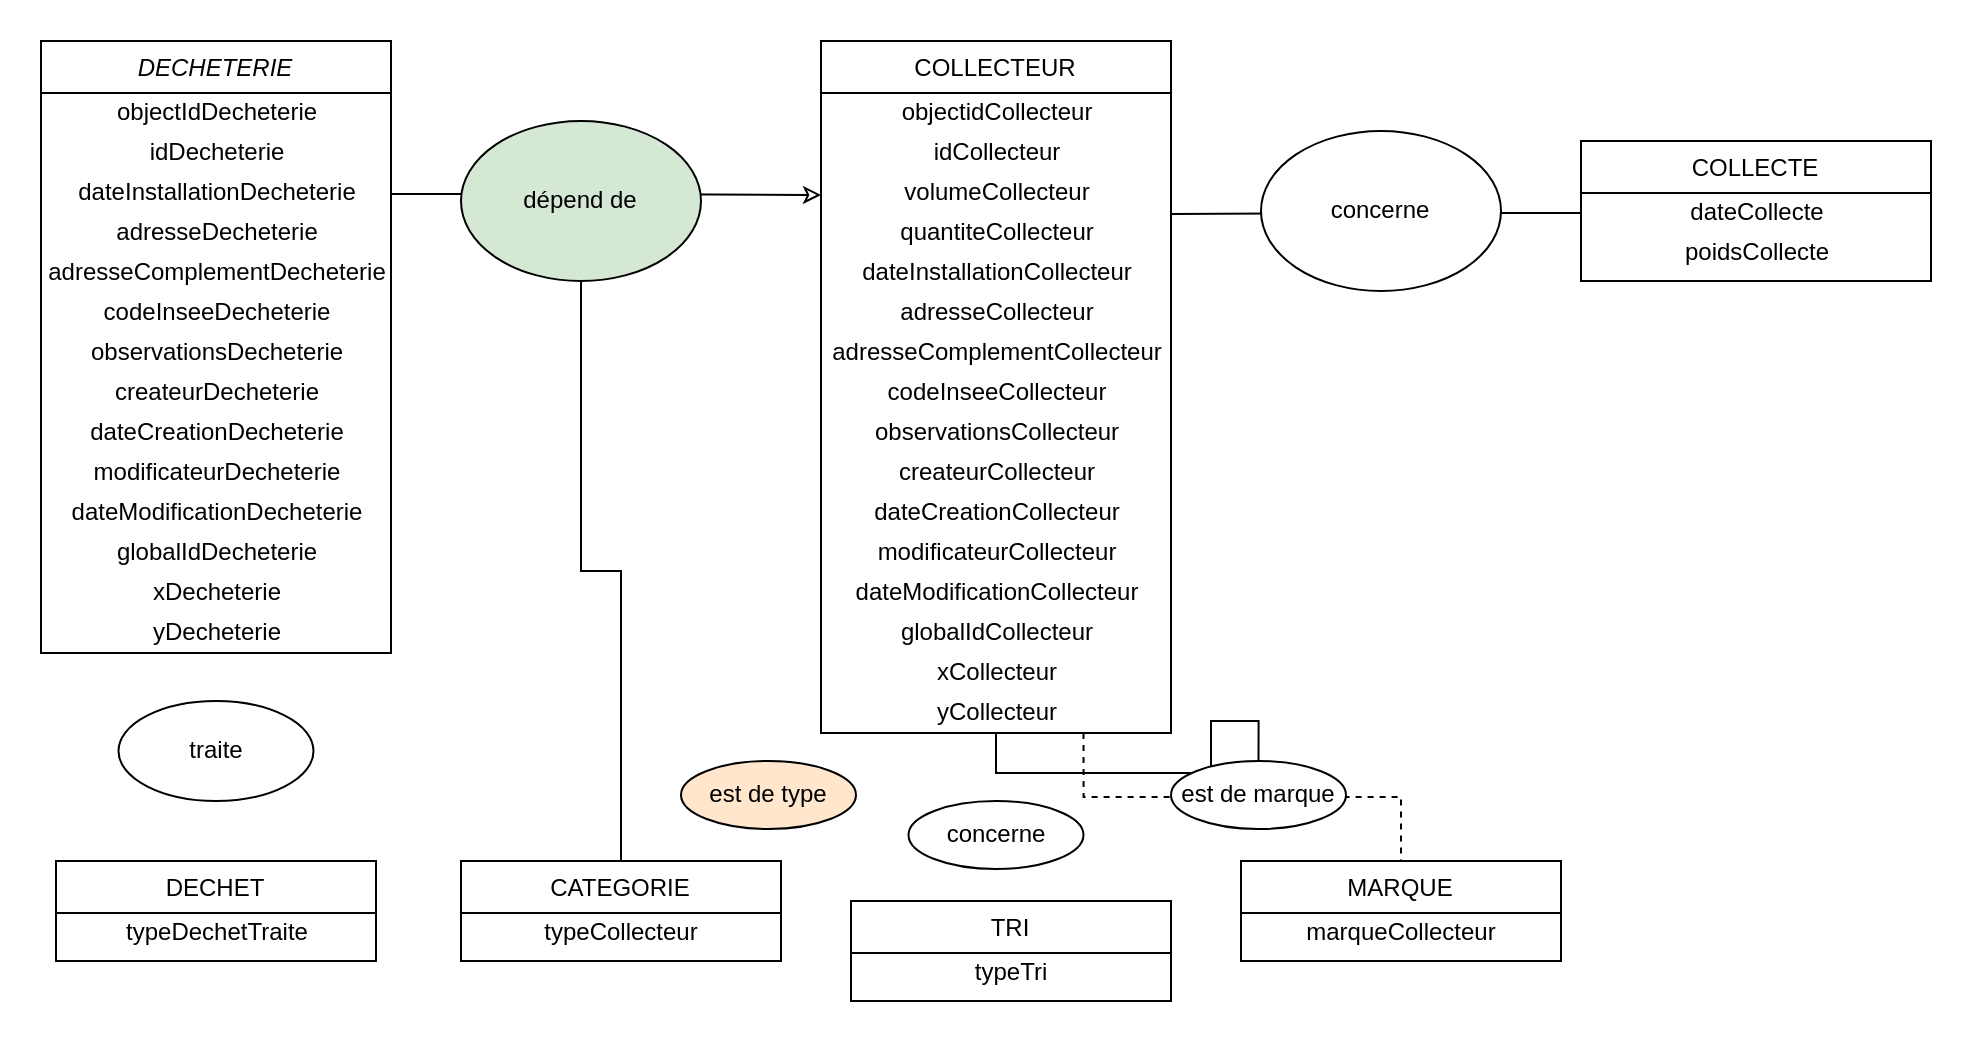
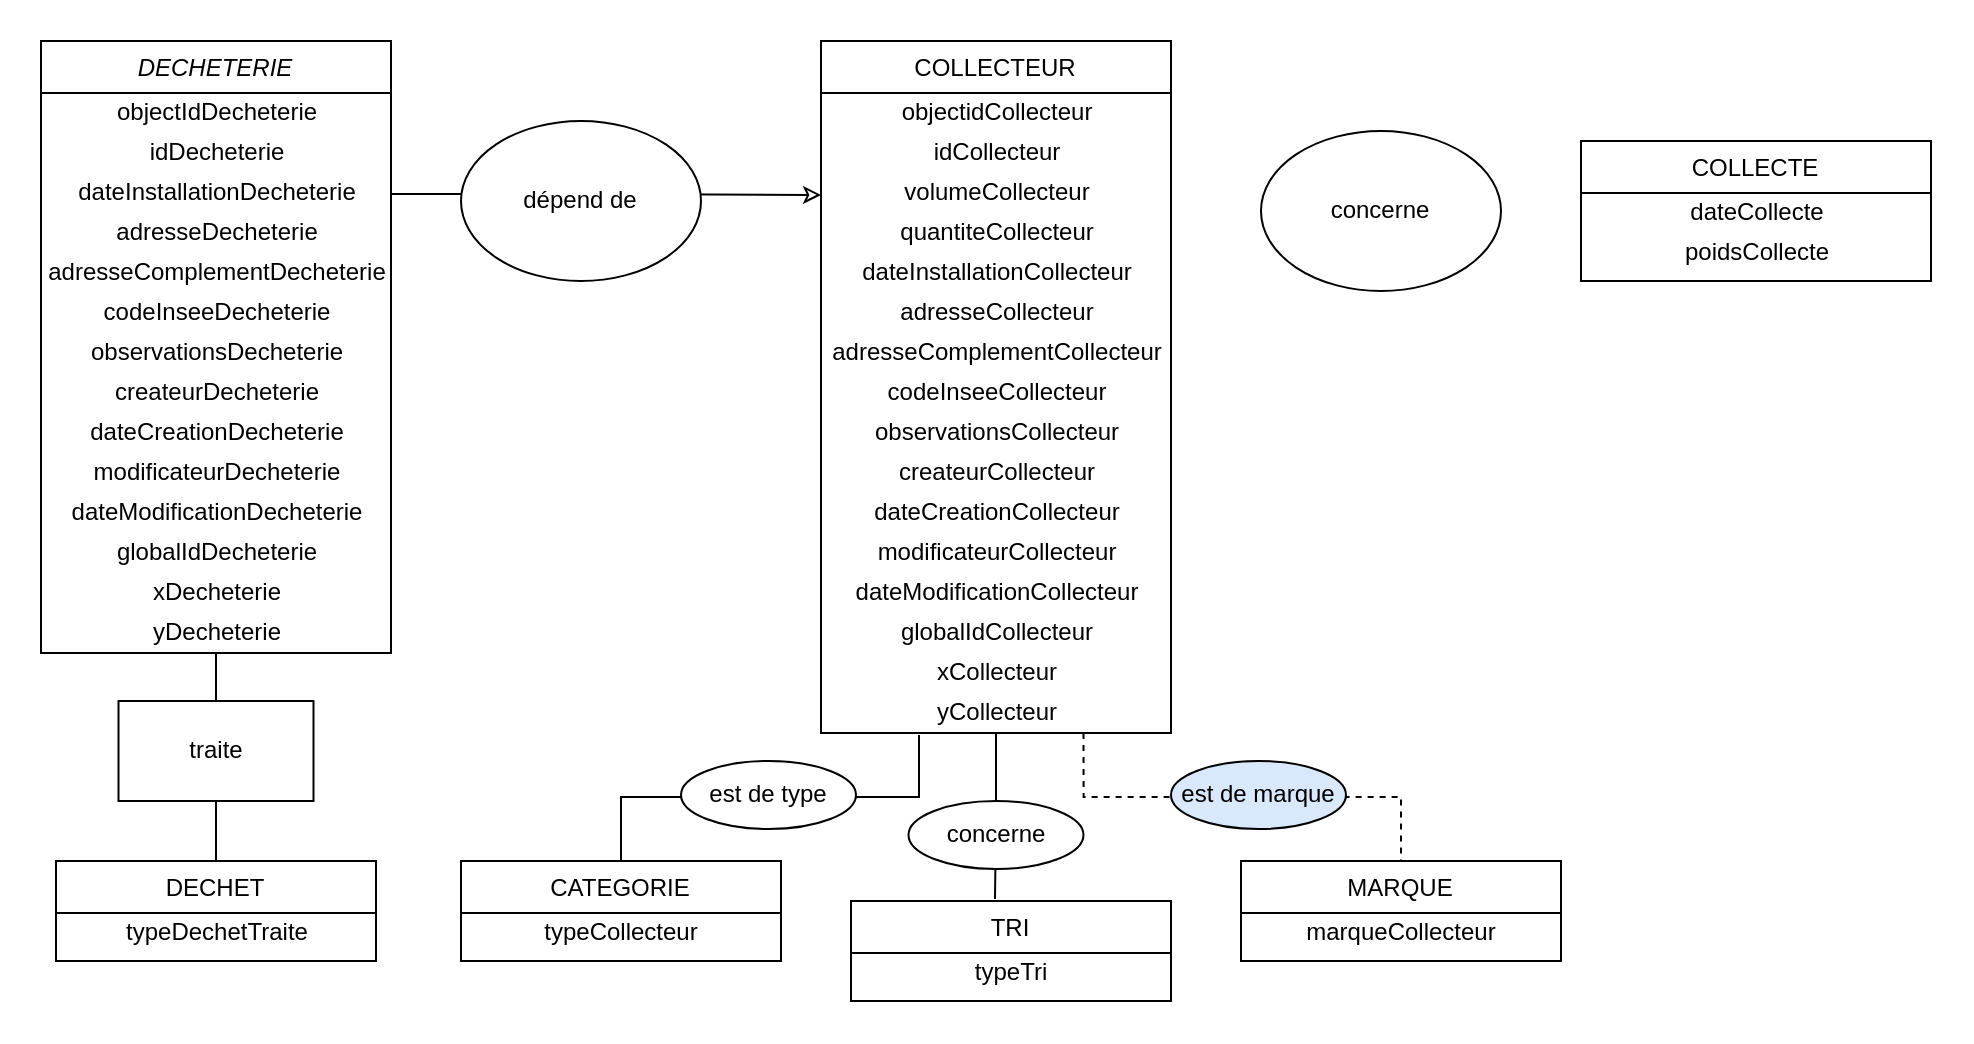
node "dépend de": fillcolor #d5e8d4 -> #ffffff
edge "dateCollecte" -- "COLLECTEUR": removed
edge "dépend de" -- "CATEGORIE": now "yCollecteur" -- "CATEGORIE"
node "traite": shape ellipse -> rectangle
edge "COLLECTEUR" -- "est de marque": now "COLLECTEUR" -- "TRI"
node "est de type": fillcolor #ffe6cc -> #ffffff
node "est de marque": fillcolor #ffffff -> #dae8fc
edge "DECHETERIE" -- "DECHET": added
